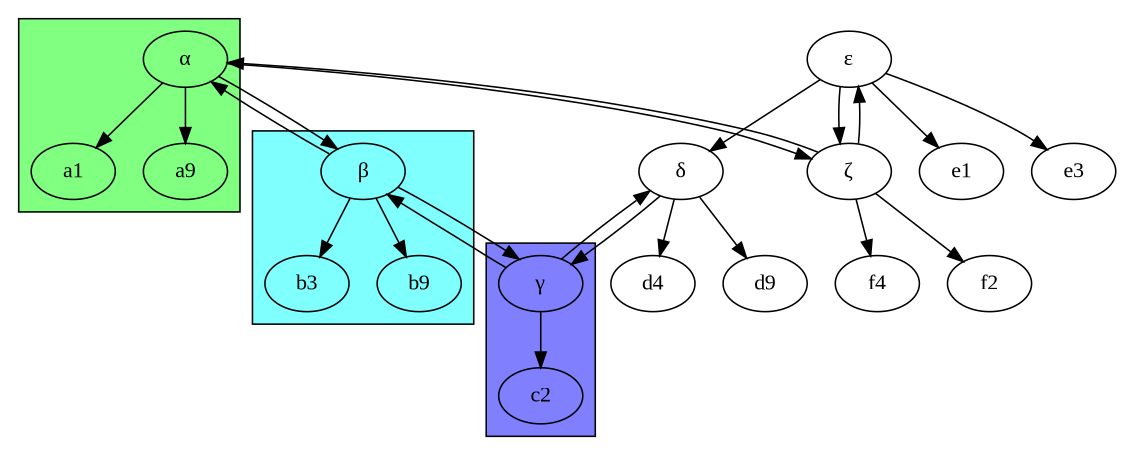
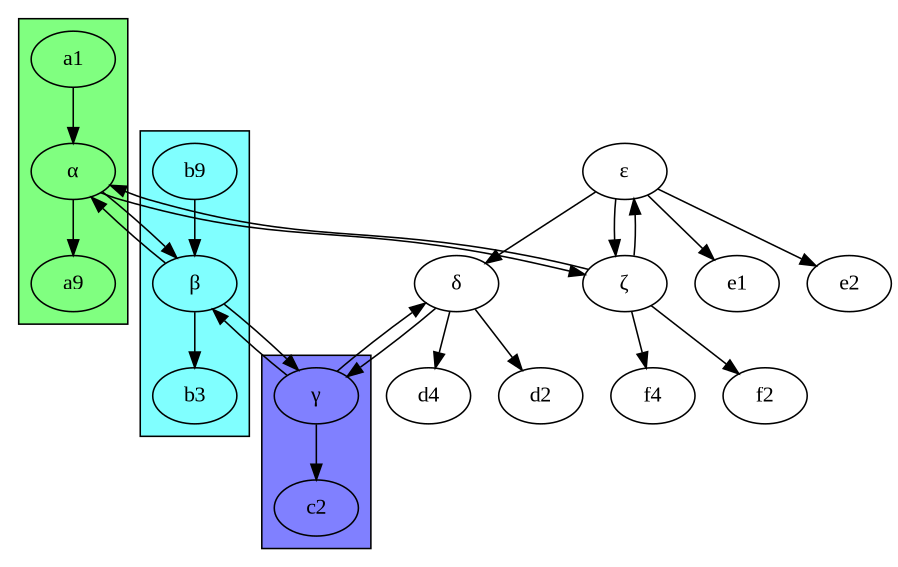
edge "α" -> "a1": reversed
node "e3": label "e3" -> "e2"
edge "β" -> "b9": reversed
node "d9": label "d9" -> "d2"
